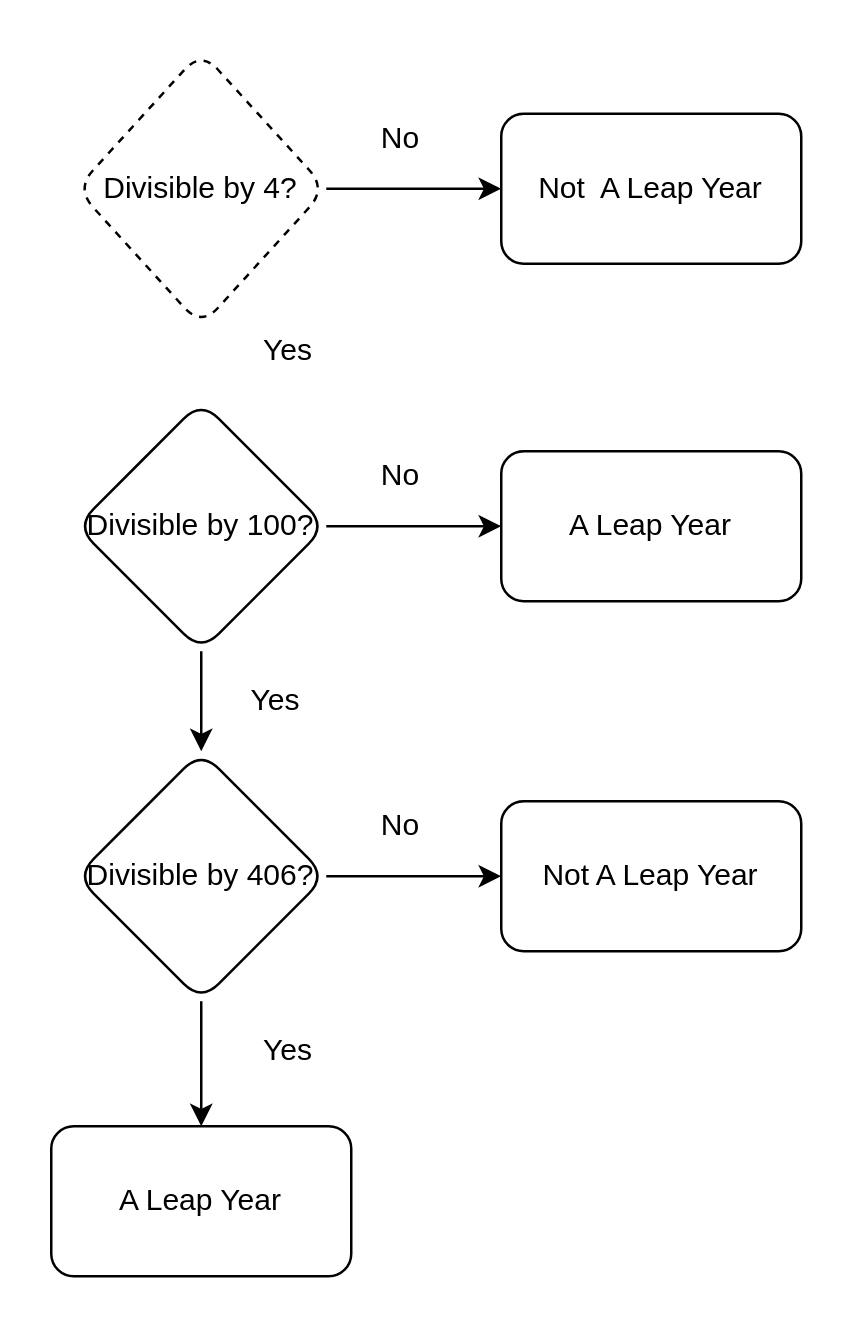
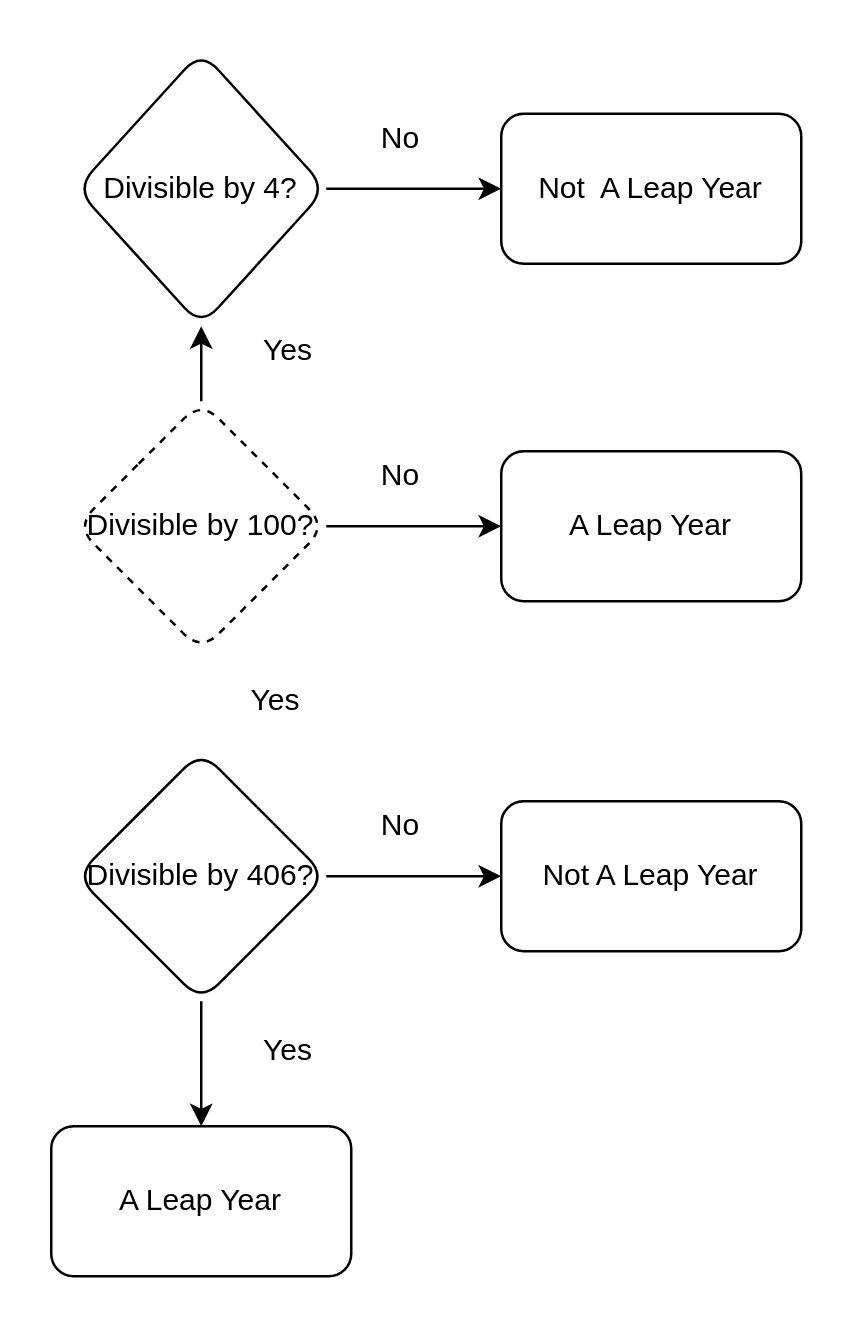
node "Divisible by 4?": style dashed -> solid
node "Divisible by 100?": style solid -> dashed
edge "Divisible by 100?" -> "Divisible by 406?": now "Divisible by 100?" -> "Divisible by 4?"
